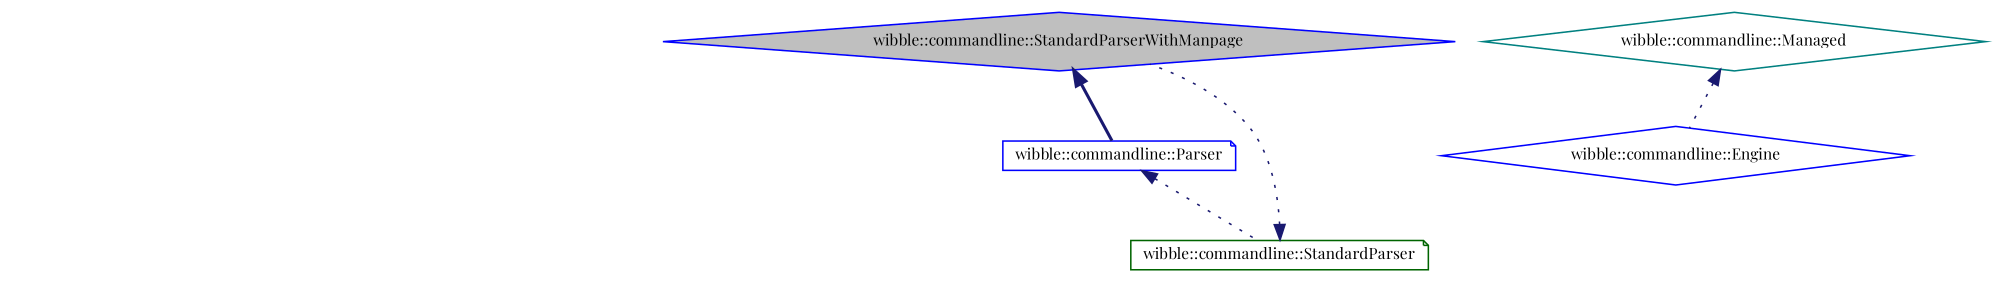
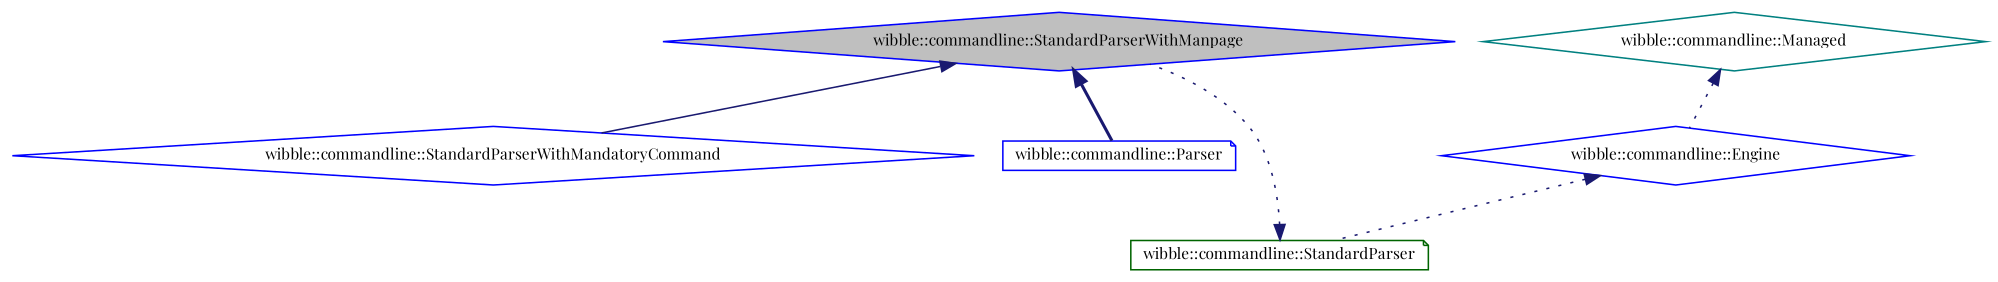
node "wibble::commandline::StandardParserWithMandatoryCommand": added
edge "wibble::commandline::StandardParser" -> "wibble::commandline::Parser": now "wibble::commandline::StandardParser" -> "wibble::commandline::Engine"
